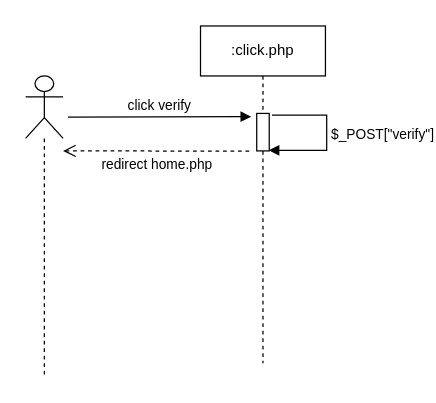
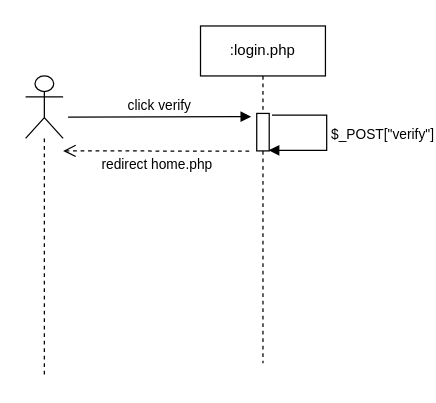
node ":click.php": label ":click.php" -> ":login.php"
